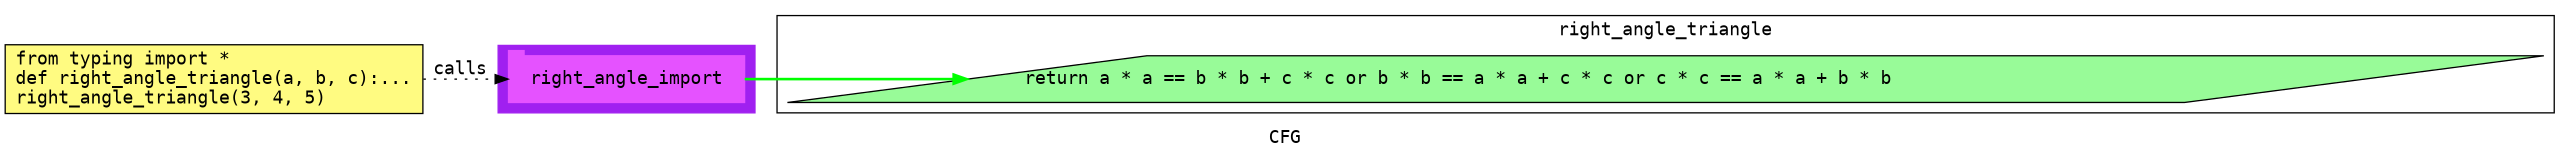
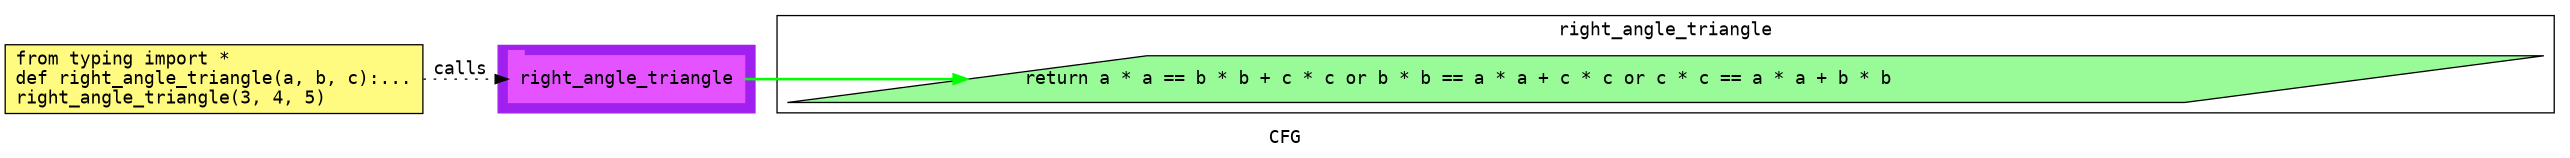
node "right_angle_import": label "right_angle_import" -> "right_angle_triangle"
